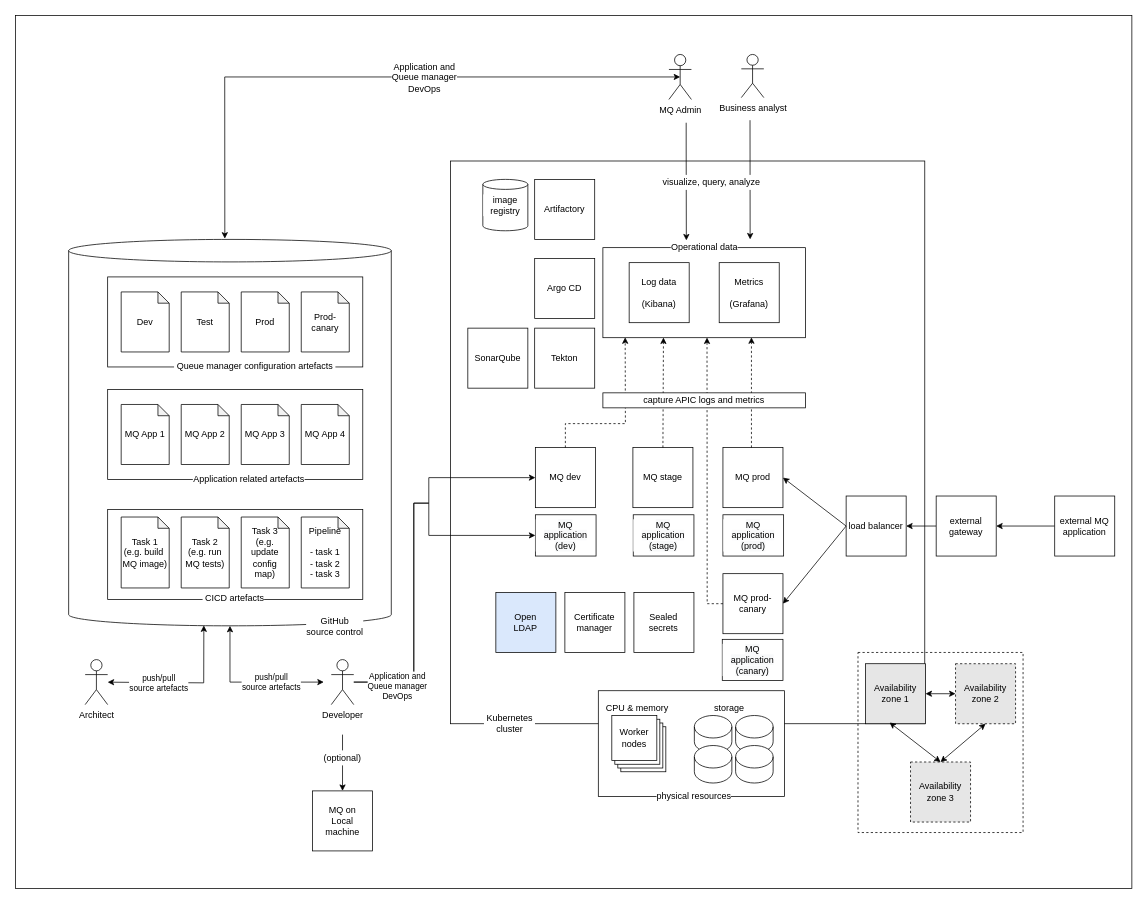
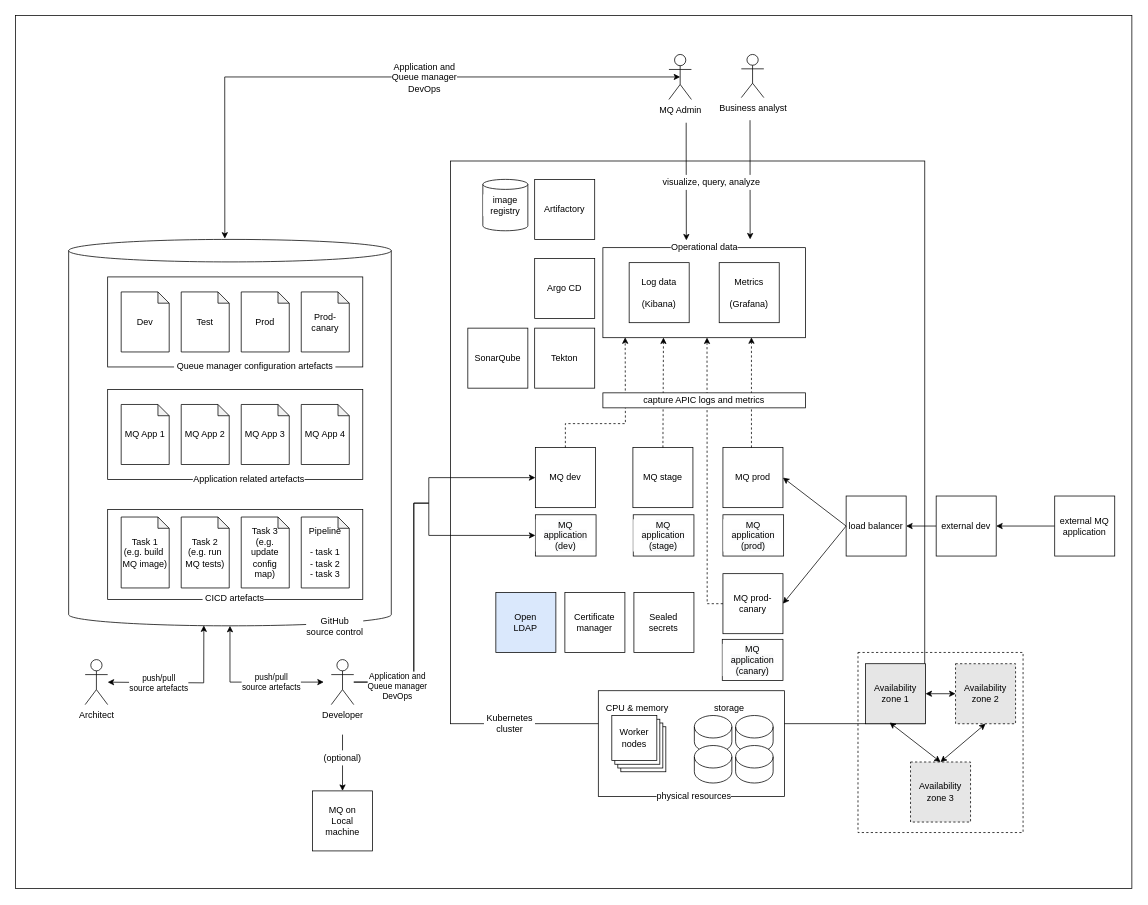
node "external gateway": label "external gateway" -> "external dev"
